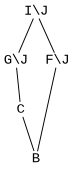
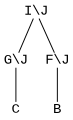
edge "C" -- "B": removed
